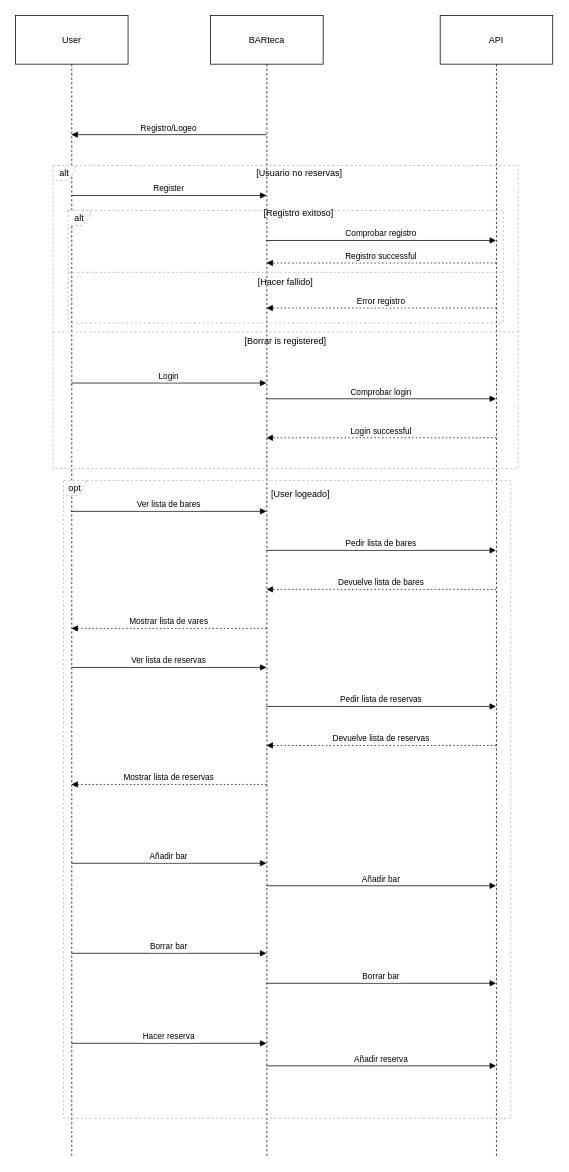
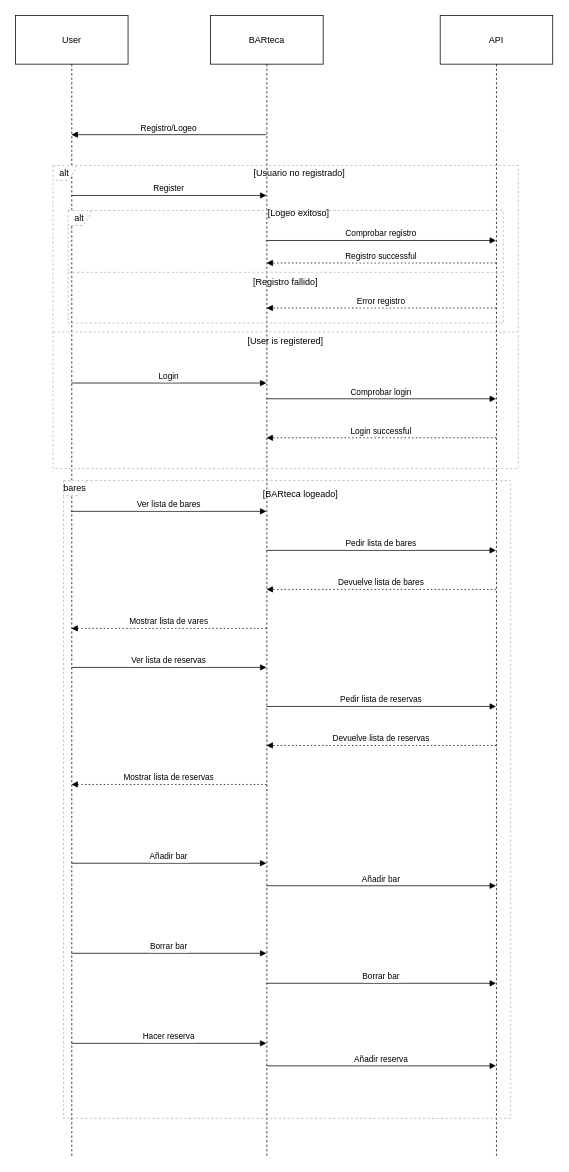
node "[Usuario no reservas]": label "[Usuario no reservas]" -> "[Usuario no registrado]"
node "[Registro exitoso]": label "[Registro exitoso]" -> "[Logeo exitoso]"
node "[Hacer fallido]": label "[Hacer fallido]" -> "[Registro fallido]"
node "[Borrar is registered]": label "[Borrar is registered]" -> "[User is registered]"
node "opt": label "opt" -> "bares"
node "[User logeado]": label "[User logeado]" -> "[BARteca logeado]"
